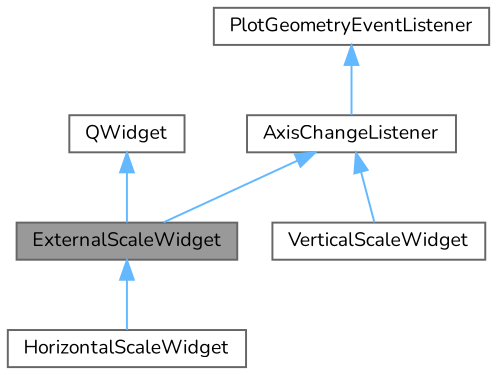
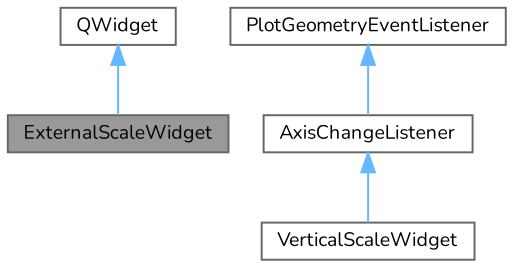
edge "ExternalScaleWidget" -> "AxisChangeListener": removed
node "HorizontalScaleWidget": removed
